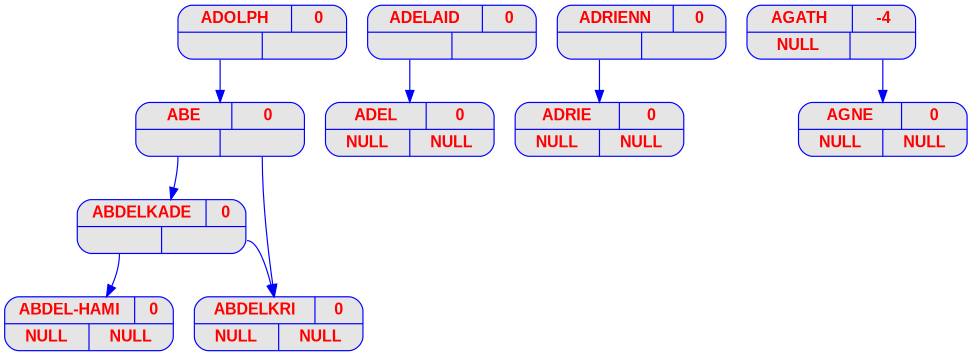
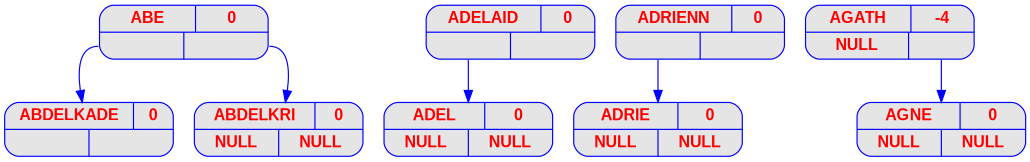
node "ADOLPH": removed
edge "ABDELKADE" -> "ABDELKRI": removed
node "ABDEL-HAMI": removed
